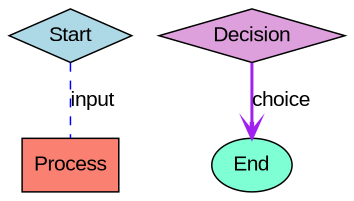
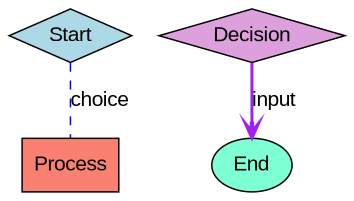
edge "Start" -- "Process": label "input" -> "choice"
edge "Decision" -> "End": label "choice" -> "input"
